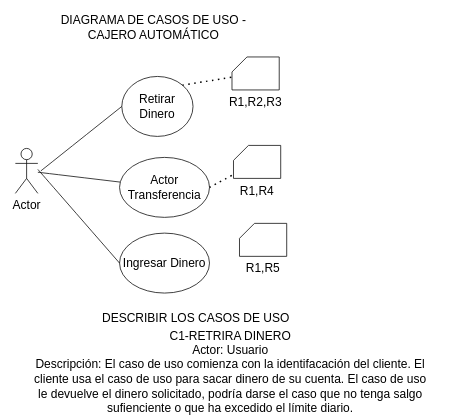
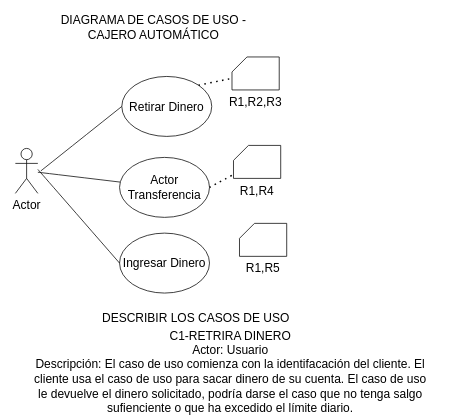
node "Retirar Dinero": size 71x60 -> 90x60
